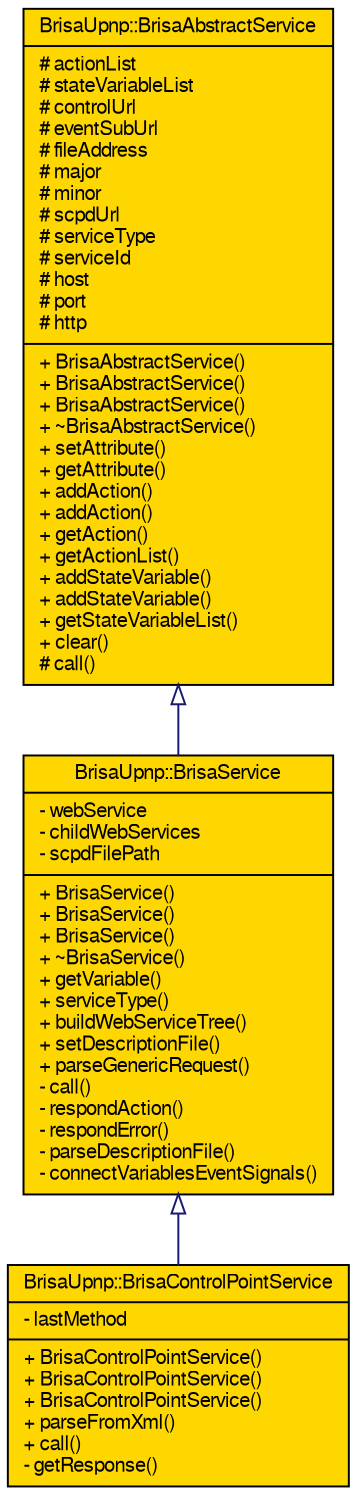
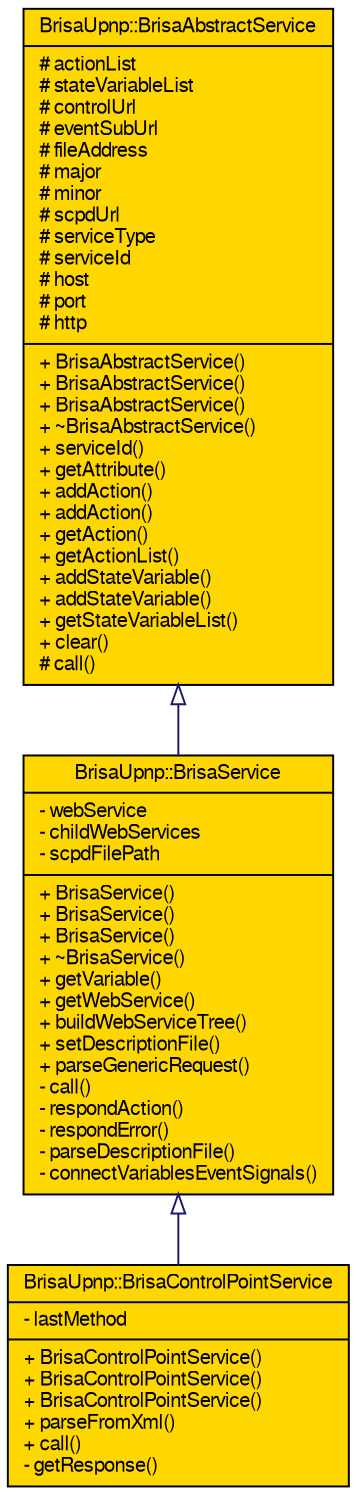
node "BrisaUpnp::BrisaAbstractService": text "+ setAttribute()" -> "+ serviceId()"
node "BrisaUpnp::BrisaService": text "+ serviceType()" -> "+ getWebService()"
